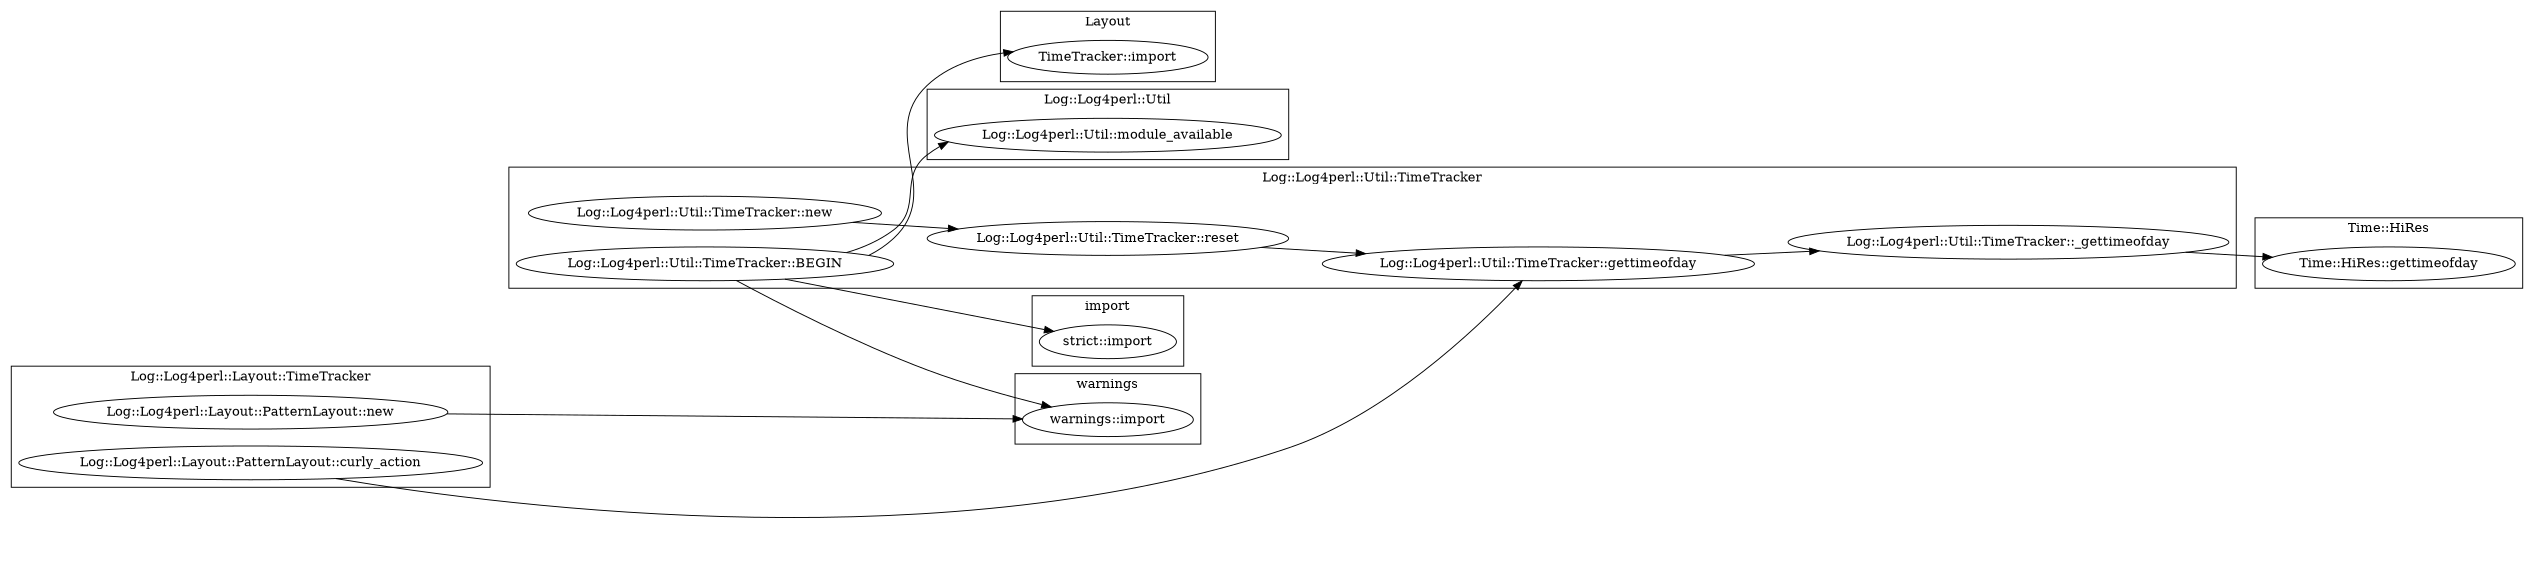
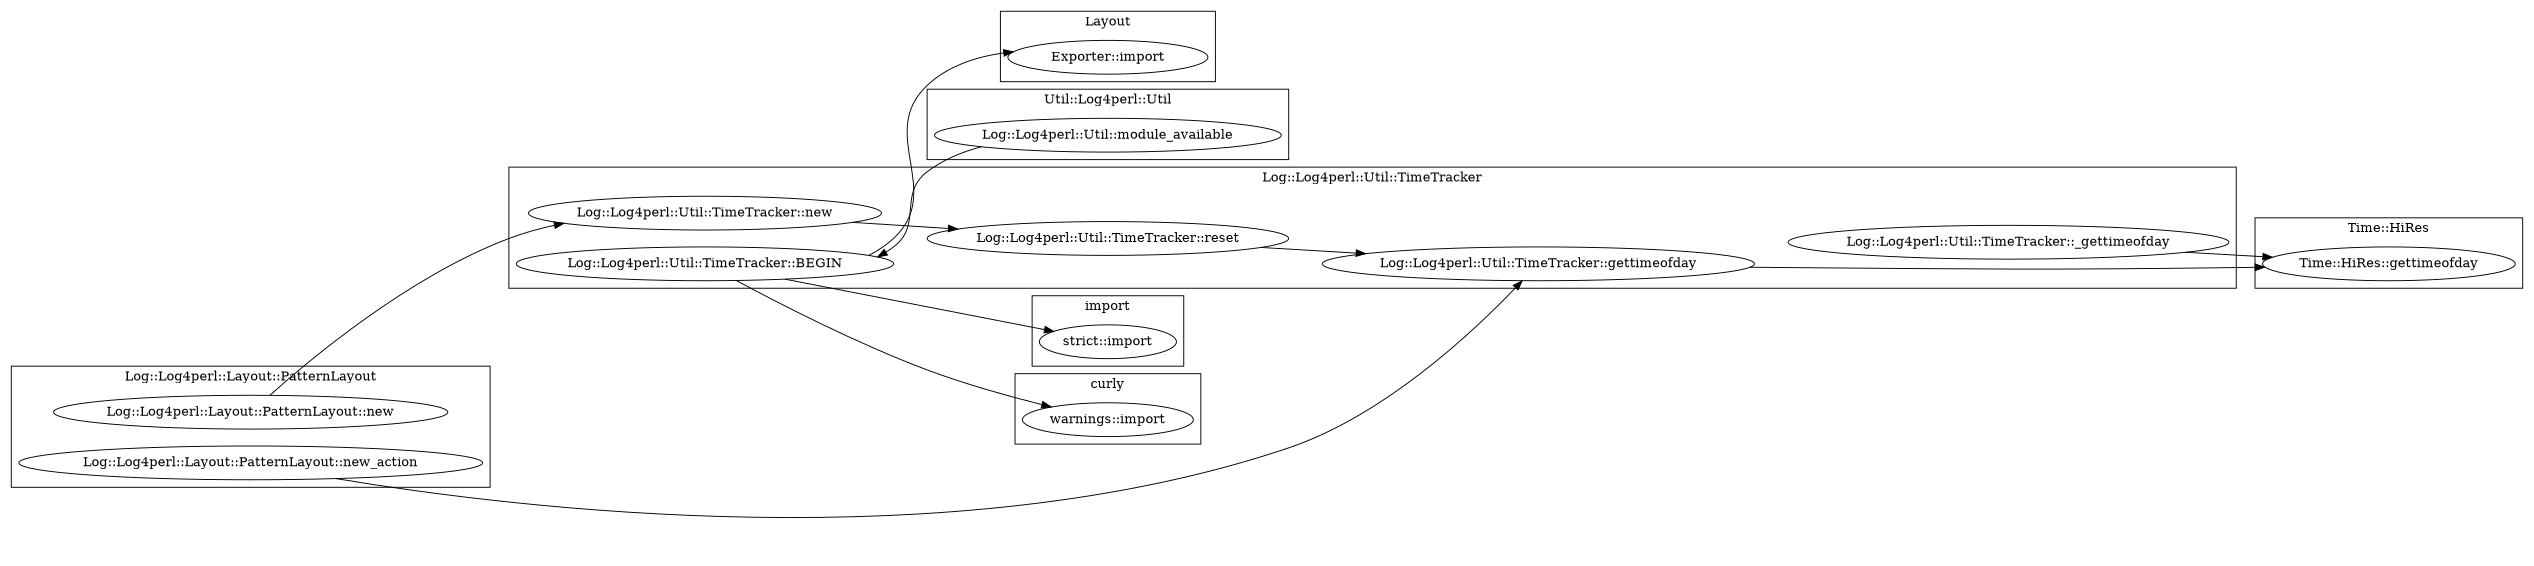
node "TimeTracker::import": label "TimeTracker::import" -> "Exporter::import"
cluster "Log::Log4perl::Util": label "Log::Log4perl::Util" -> "Util::Log4perl::Util"
edge "Log::Log4perl::Util::TimeTracker::BEGIN" -> "Log::Log4perl::Util::module_available": reversed
edge "Log::Log4perl::Util::TimeTracker::gettimeofday" -> "Log::Log4perl::Util::TimeTracker::_gettimeofday": now "Log::Log4perl::Util::TimeTracker::gettimeofday" -> "Time::HiRes::gettimeofday"
cluster "Log::Log4perl::Layout::TimeTracker": label "Log::Log4perl::Layout::TimeTracker" -> "Log::Log4perl::Layout::PatternLayout"
cluster "warnings": label "warnings" -> "curly"
edge "Log::Log4perl::Layout::PatternLayout::new" -> "warnings::import": now "Log::Log4perl::Layout::PatternLayout::new" -> "Log::Log4perl::Util::TimeTracker::new"
node "Log::Log4perl::Layout::PatternLayout::curly_action": label "Log::Log4perl::Layout::PatternLayout::curly_action" -> "Log::Log4perl::Layout::PatternLayout::new_action"
